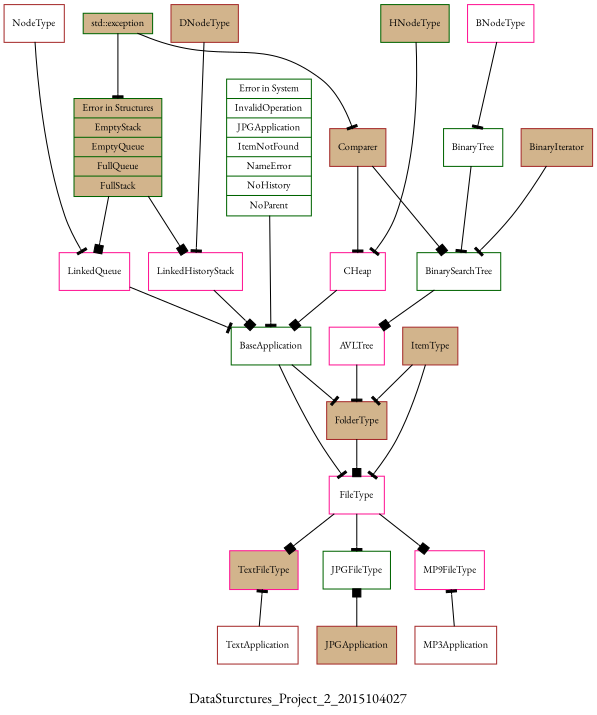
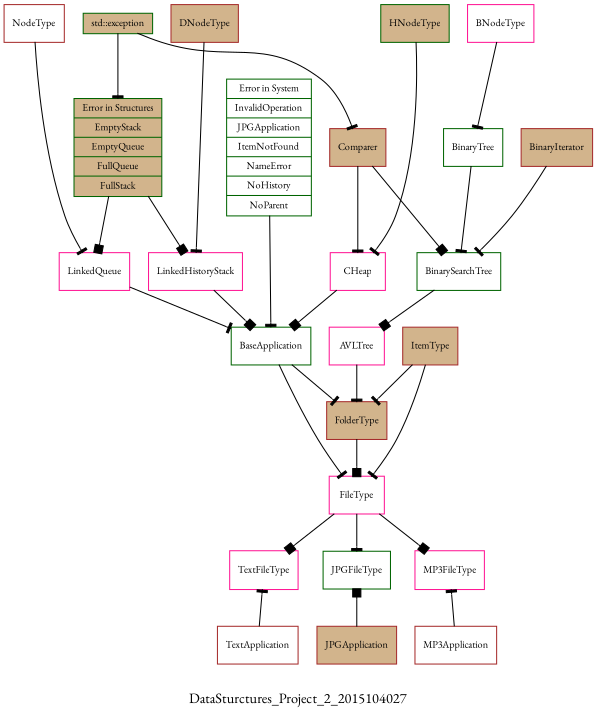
node "TextFileType": fillcolor tan -> white
node "MP9FileType": label "MP9FileType" -> "MP3FileType"
